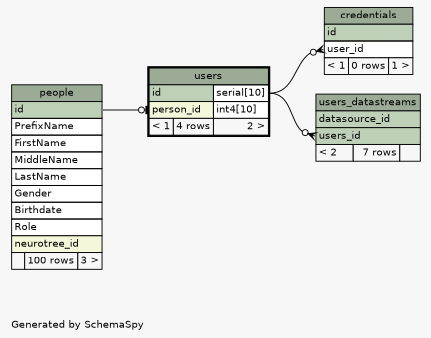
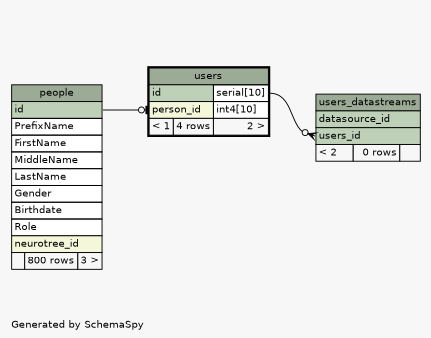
node "credentials": removed
node "users_datastreams": text "7 rows" -> "0 rows"
node "people": text "100 rows" -> "800 rows"
